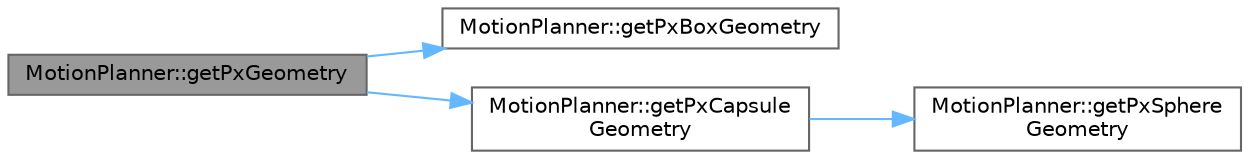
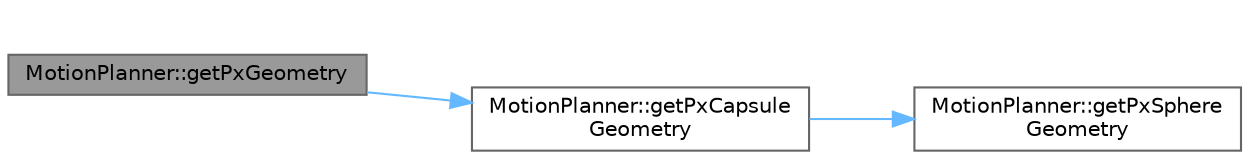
node "MotionPlanner::getPxBoxGeometry": removed
